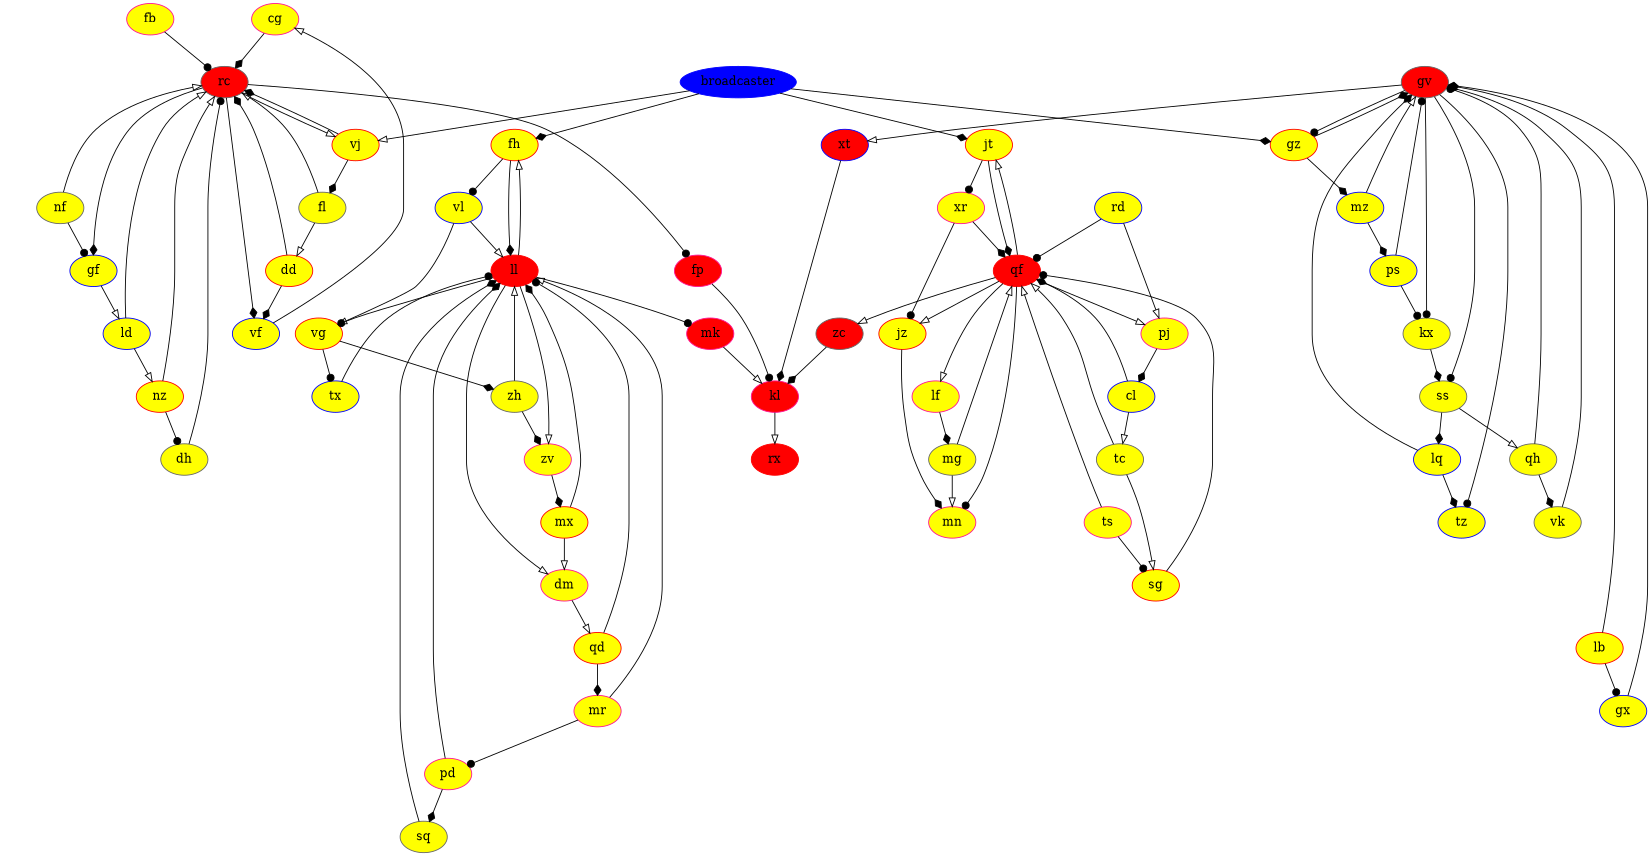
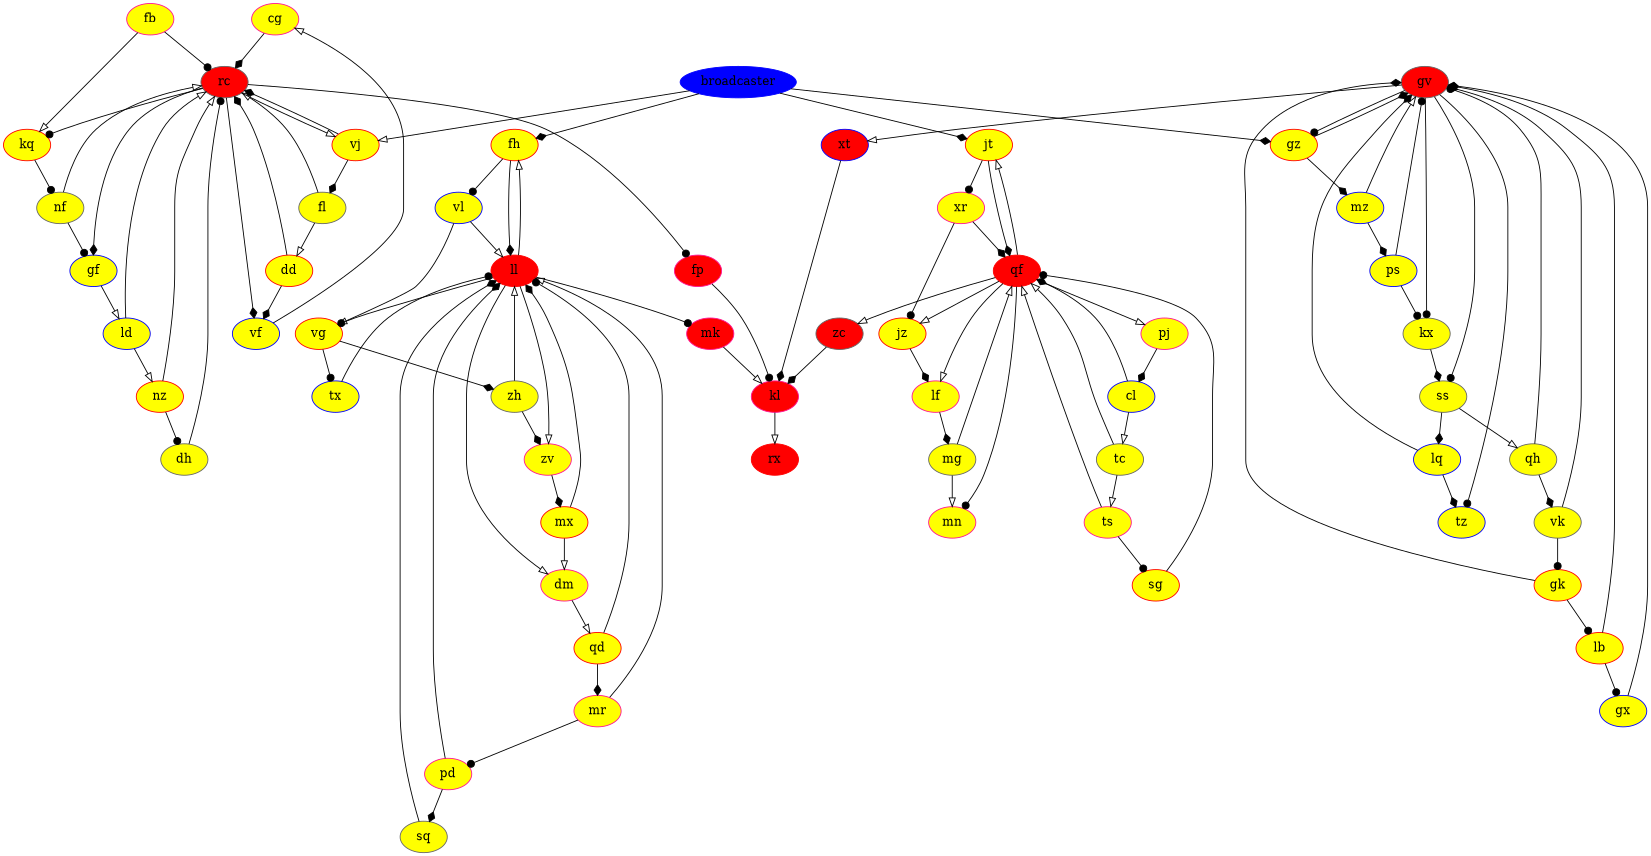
node "kq": added
node "rd": removed
edge "jz" -> "mn": now "jz" -> "lf"
edge "tc" -> "sg": now "tc" -> "ts"
node "gk": added
